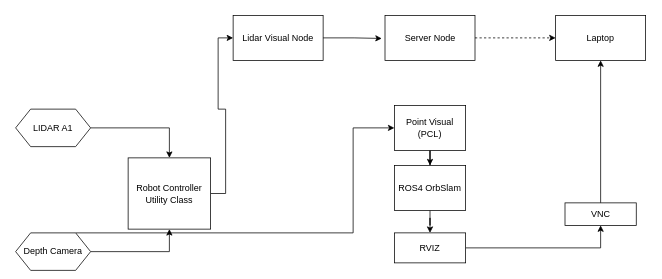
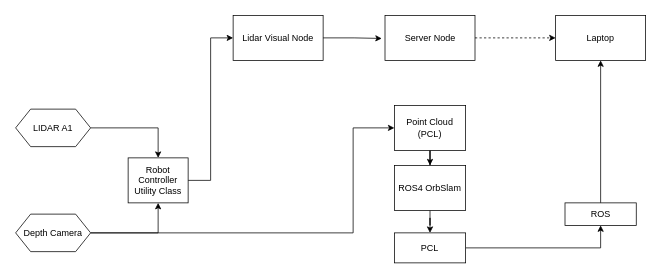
node "Point Visual (PCL)": label "Point Visual (PCL)" -> "Point Cloud (PCL)"
node "Robot Controller Utility Class": size 83x71 -> 60x45
node "VNC": label "VNC" -> "ROS"
node "RVIZ": label "RVIZ" -> "PCL"
node "Depth Camera": moved (53, 252) -> (53, 233)
